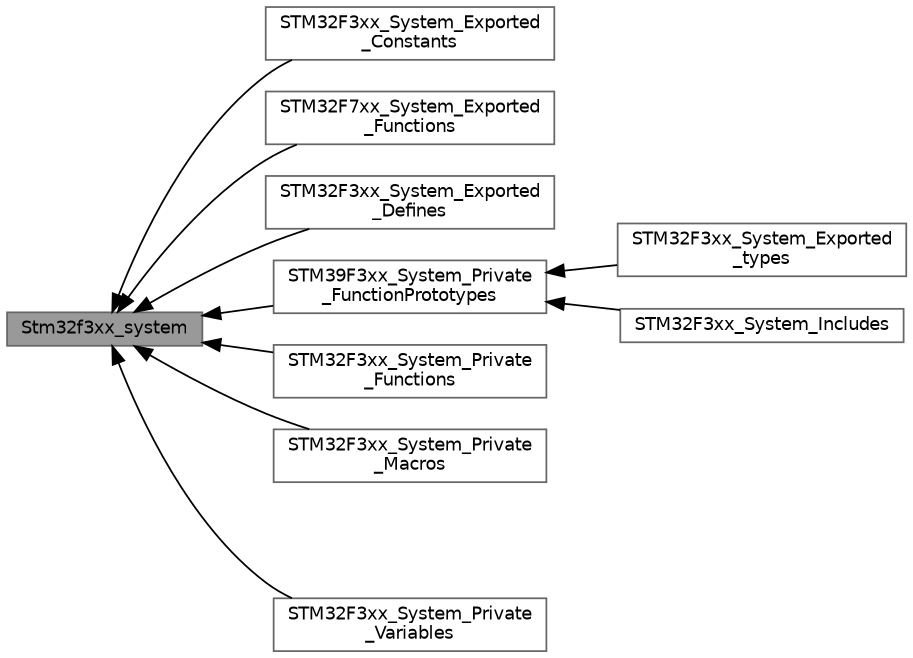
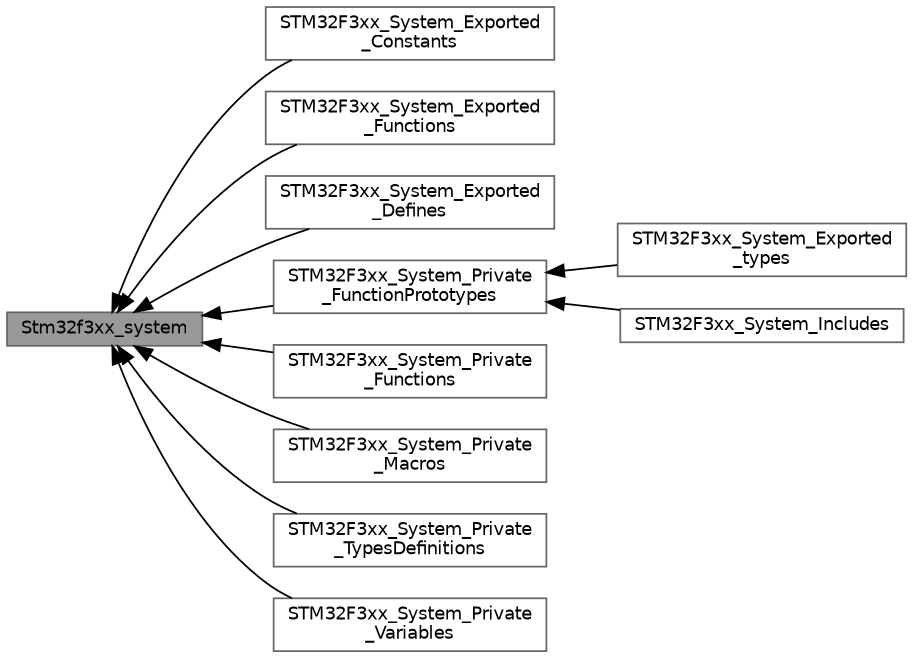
node "STM32F7xx_System_Exported _Functions": label "STM32F7xx_System_Exported _Functions" -> "STM32F3xx_System_Exported _Functions"
node "STM39F3xx_System_Private _FunctionPrototypes": label "STM39F3xx_System_Private _FunctionPrototypes" -> "STM32F3xx_System_Private _FunctionPrototypes"
node "STM32F3xx_System_Private _TypesDefinitions": added
